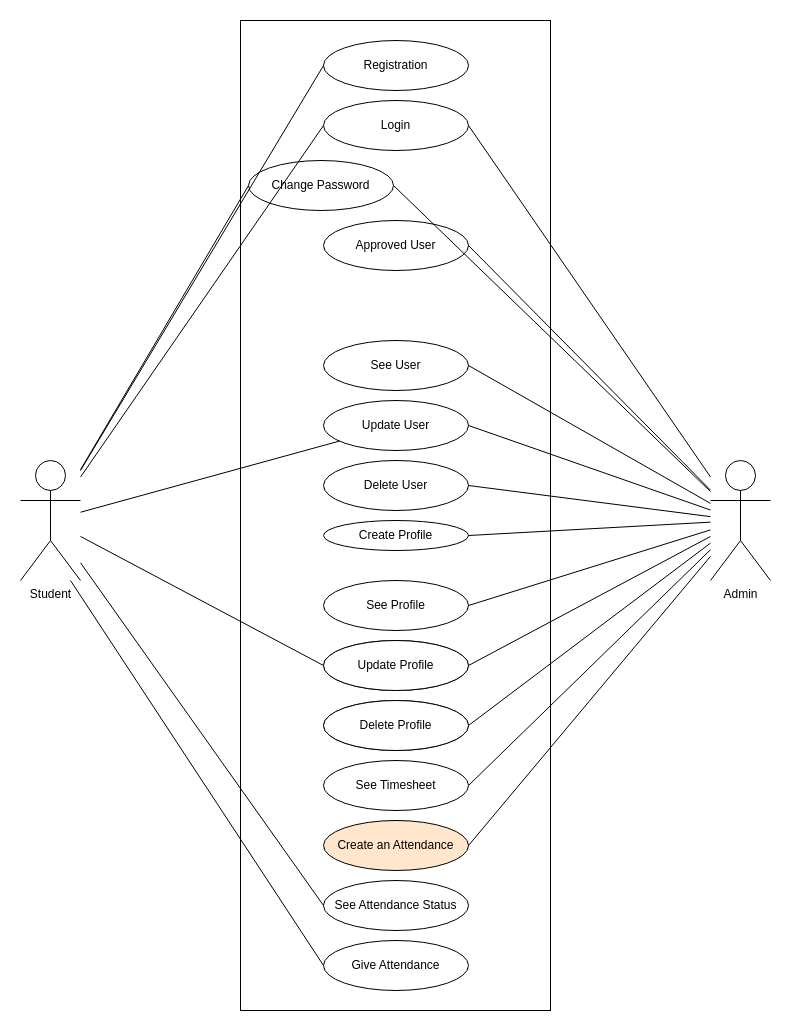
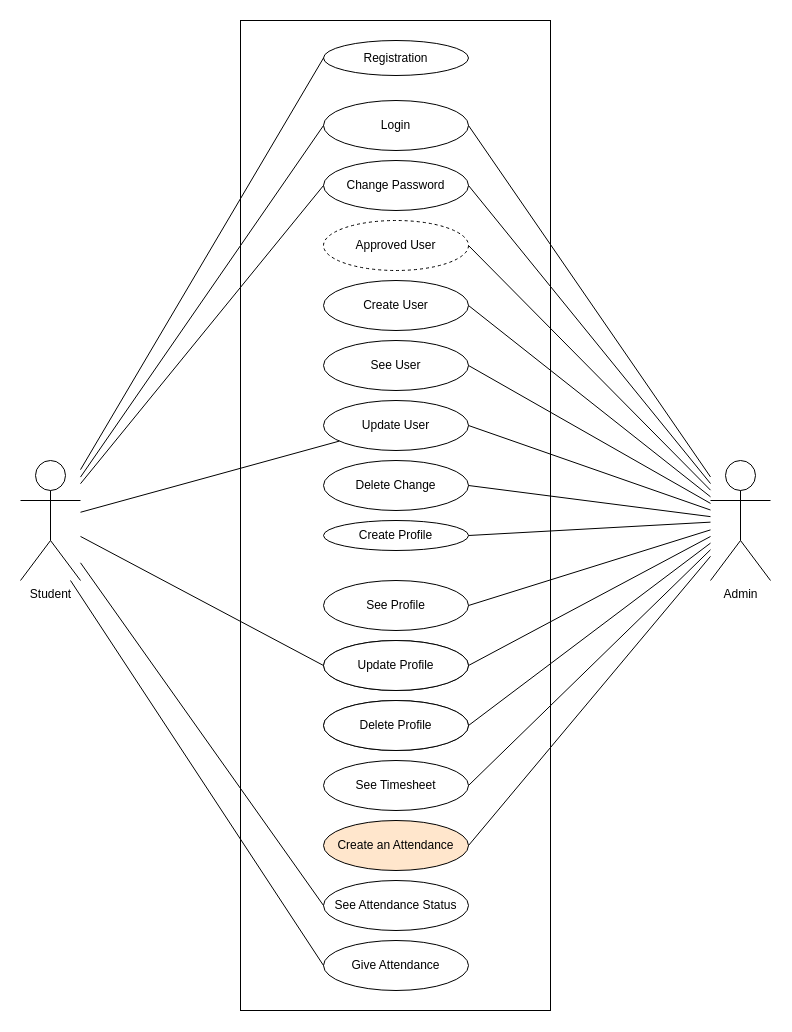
node "Registration": size 145x50 -> 145x35
node "Change Password": moved (321, 186) -> (396, 186)
node "Approved User": style solid -> dashed
node "Create User": added
edge "Create User" -- "Admin": added
node "Delete User": label "Delete User" -> "Delete Change"
